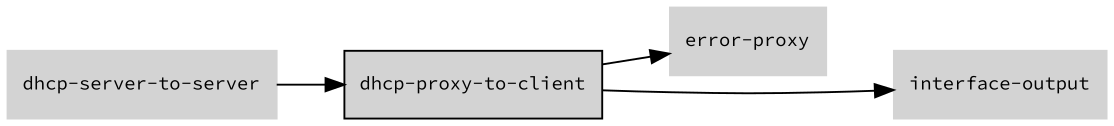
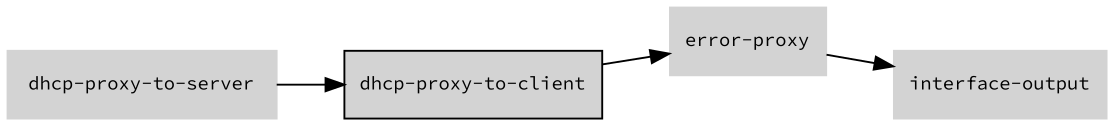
node "dhcp-server-to-server": label "dhcp-server-to-server" -> "dhcp-proxy-to-server"
edge "dhcp-proxy-to-client" -> "interface-output": now "error-proxy" -> "interface-output"
